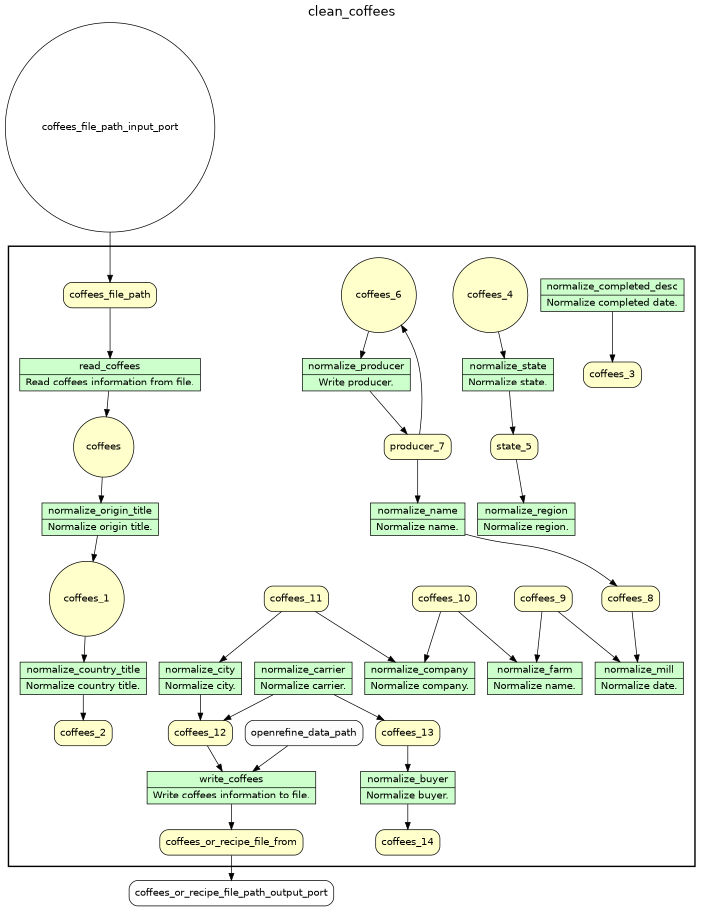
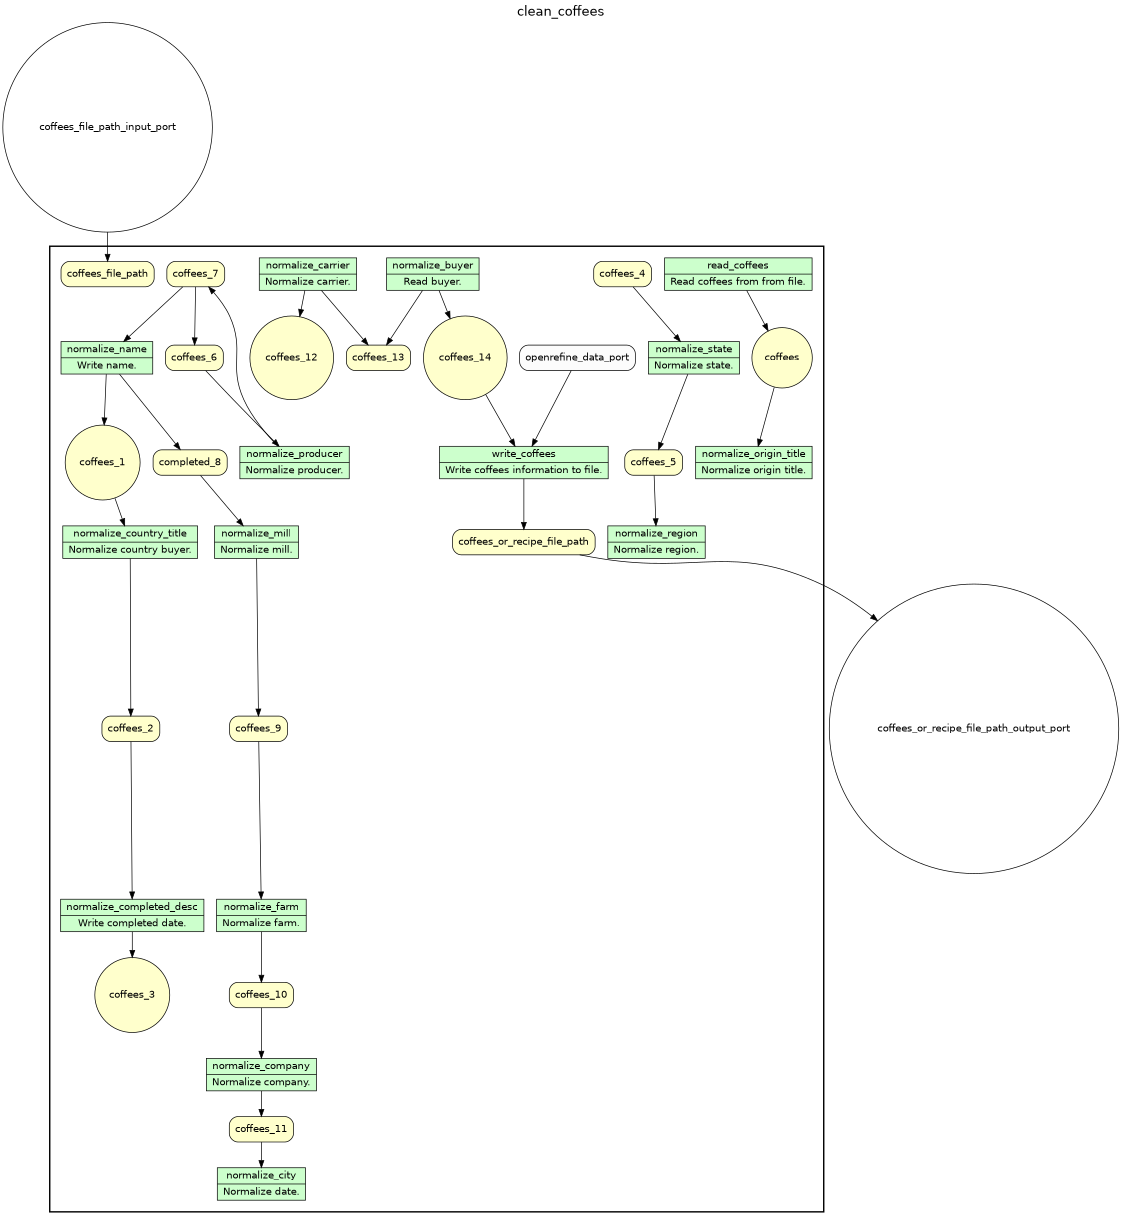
node "coffees_6": shape circle -> box
node "coffees_4": shape circle -> box
node "normalize_completed_desc": text "Normalize completed date." -> "Write completed date."
edge "coffees_file_path" -> "read_coffees": removed
node "coffees_3": shape box -> circle
node "read_coffees": text "Read coffees information from file." -> "Read coffees from from file."
node "normalize_producer": text "Write producer." -> "Normalize producer."
node "producer_7": label "producer_7" -> "coffees_7"
node "state_5": label "state_5" -> "coffees_5"
node "normalize_name": text "Normalize name." -> "Write name."
edge "normalize_origin_title" -> "coffees_1": now "normalize_name" -> "coffees_1"
node "coffees_8": label "coffees_8" -> "completed_8"
edge "coffees_10" -> "normalize_farm": reversed
edge "coffees_9" -> "normalize_mill": reversed
edge "coffees_11" -> "normalize_company": reversed
node "normalize_country_title": text "Normalize country title." -> "Normalize country buyer."
node "normalize_city": text "Normalize city." -> "Normalize date."
node "normalize_farm": text "Normalize name." -> "Normalize farm."
node "normalize_mill": text "Normalize date." -> "Normalize mill."
edge "normalize_city" -> "coffees_12": removed
node "coffees_12": shape box -> circle
node "openrefine_data_path": label "openrefine_data_path" -> "openrefine_data_port"
edge "coffees_13" -> "normalize_buyer": reversed
edge "coffees_12" -> "write_coffees": now "coffees_14" -> "write_coffees"
node "normalize_buyer": text "Normalize buyer." -> "Read buyer."
edge "coffees_2" -> "normalize_completed_desc": added
node "coffees_or_recipe_file_from": label "coffees_or_recipe_file_from" -> "coffees_or_recipe_file_path"
node "coffees_14": shape box -> circle
node "coffees_or_recipe_file_path_output_port": shape box -> circle
